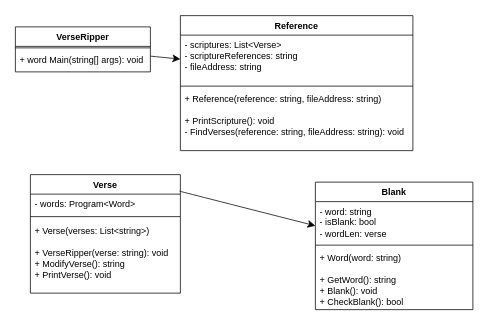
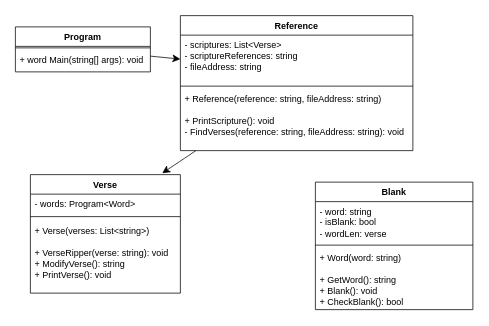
node "VerseRipper": label "VerseRipper" -> "Program"
edge "Reference" -> "Verse": added
edge "Verse" -> "Blank": removed
